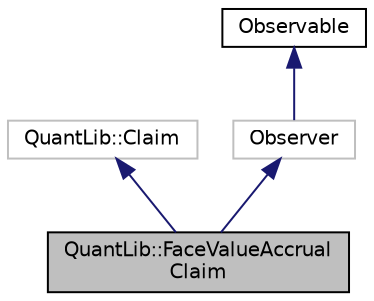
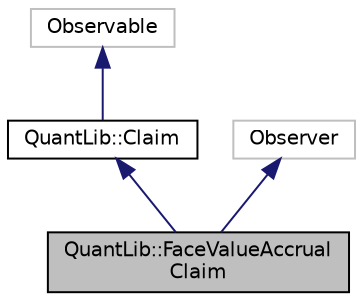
node "Observable": color black -> grey75
edge "Observer" -> "Observable": now "QuantLib::Claim" -> "Observable"
node "QuantLib::Claim": color grey75 -> black
